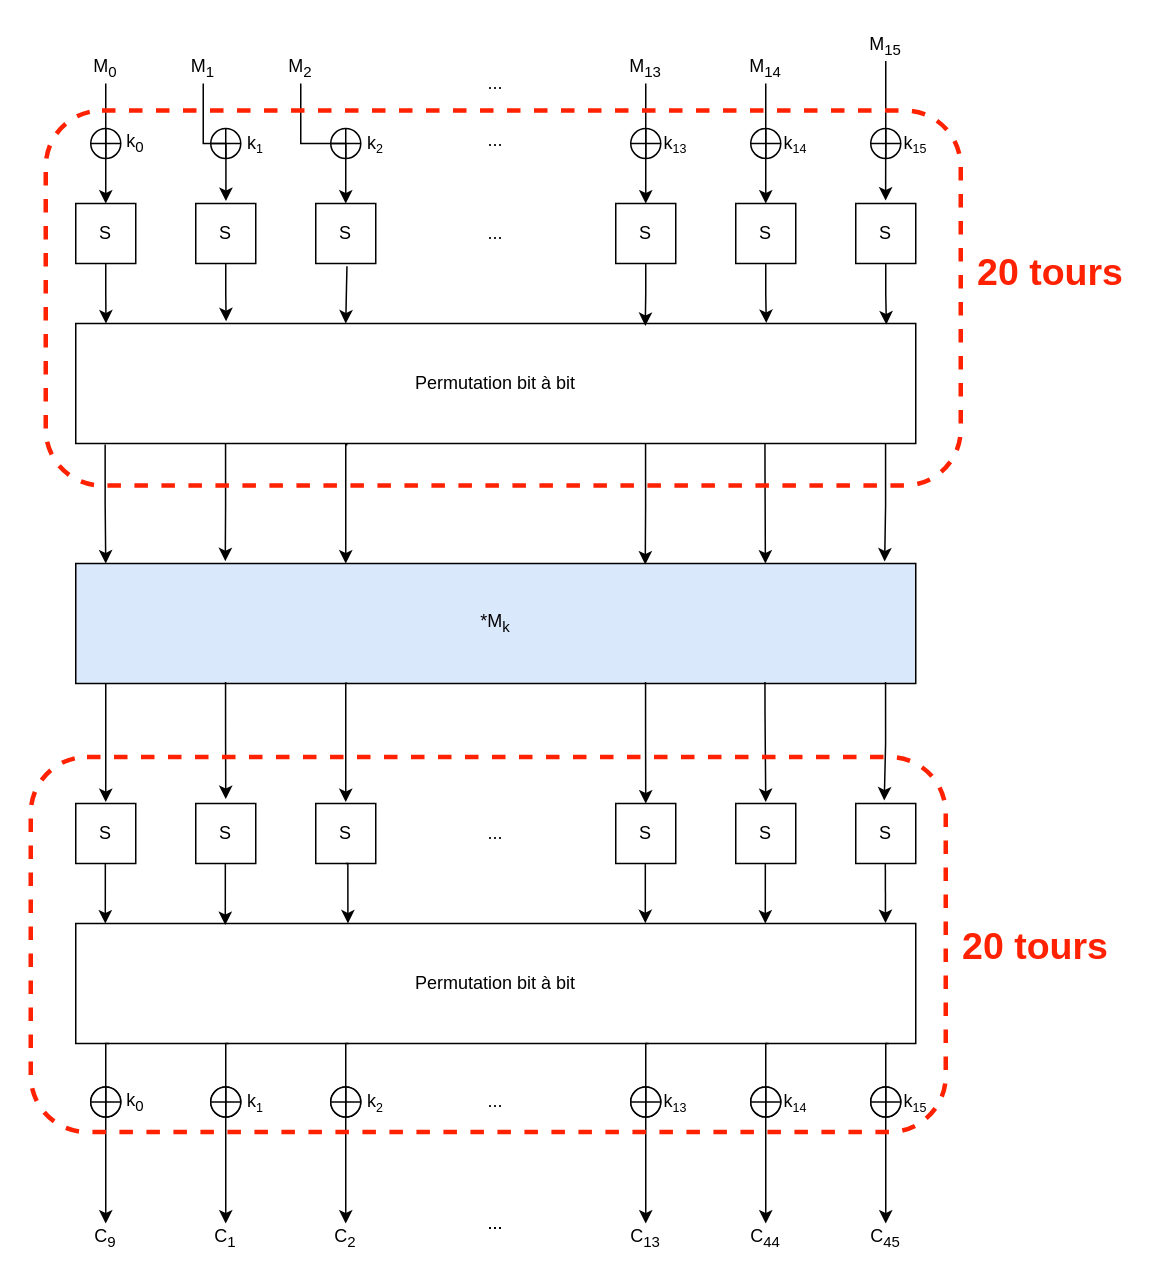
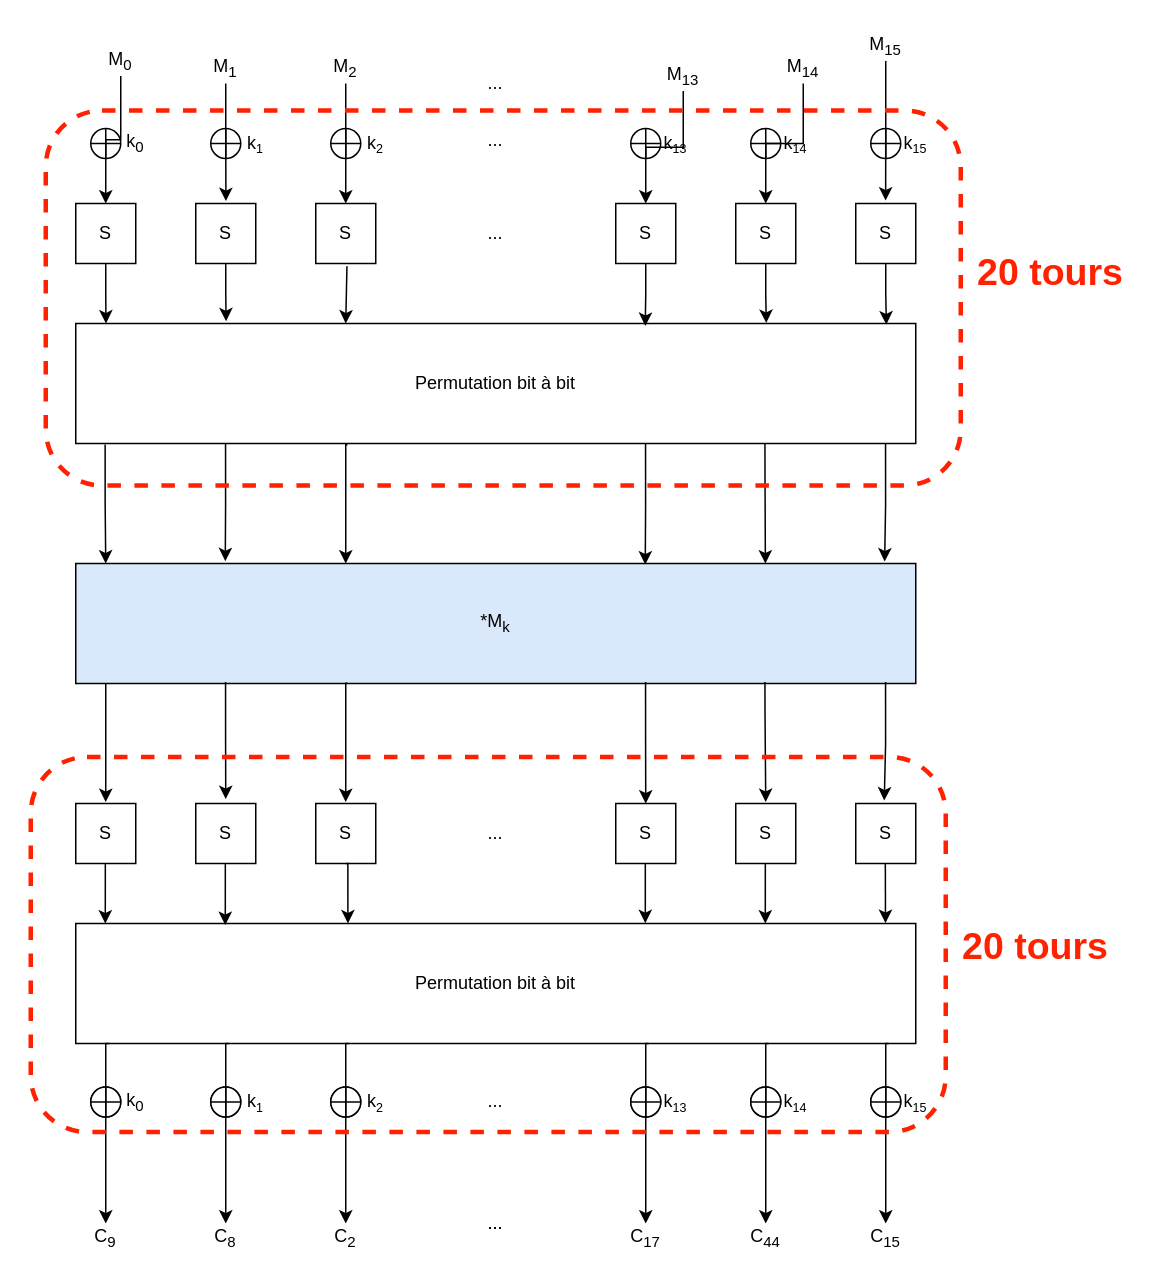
node "M0": moved (106, 68) -> (121, 61)
node "M1": moved (203, 68) -> (226, 68)
node "M2": moved (301, 68) -> (346, 68)
node "M13": moved (646, 68) -> (683, 76)
node "M14": moved (766, 68) -> (803, 68)
node "C1": label "C1" -> "C8"
node "C13": label "C13" -> "C17"
node "C45": label "C45" -> "C15"
